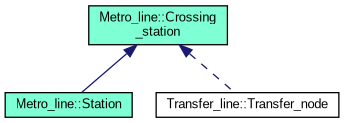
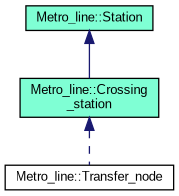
edge "Metro_line::Station" -> "Metro_line::Crossing _station": reversed
node "Transfer_line::Transfer_node": label "Transfer_line::Transfer_node" -> "Metro_line::Transfer_node"
